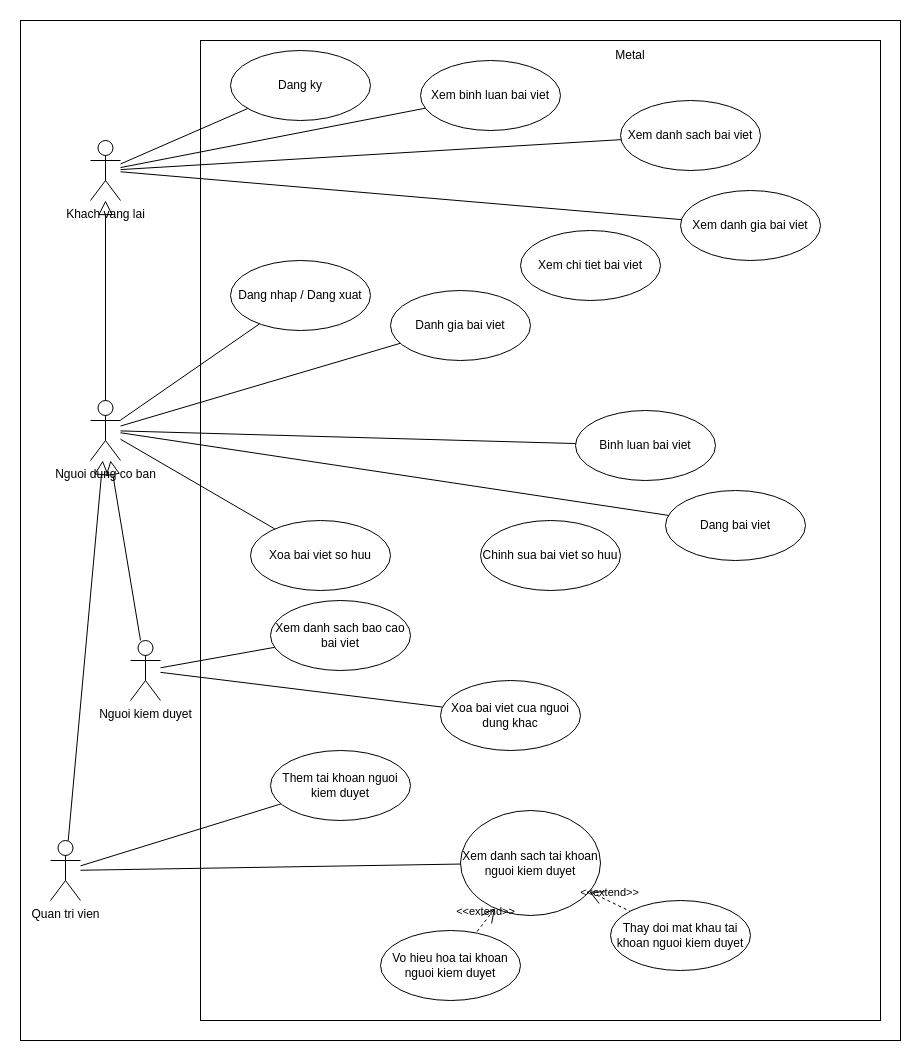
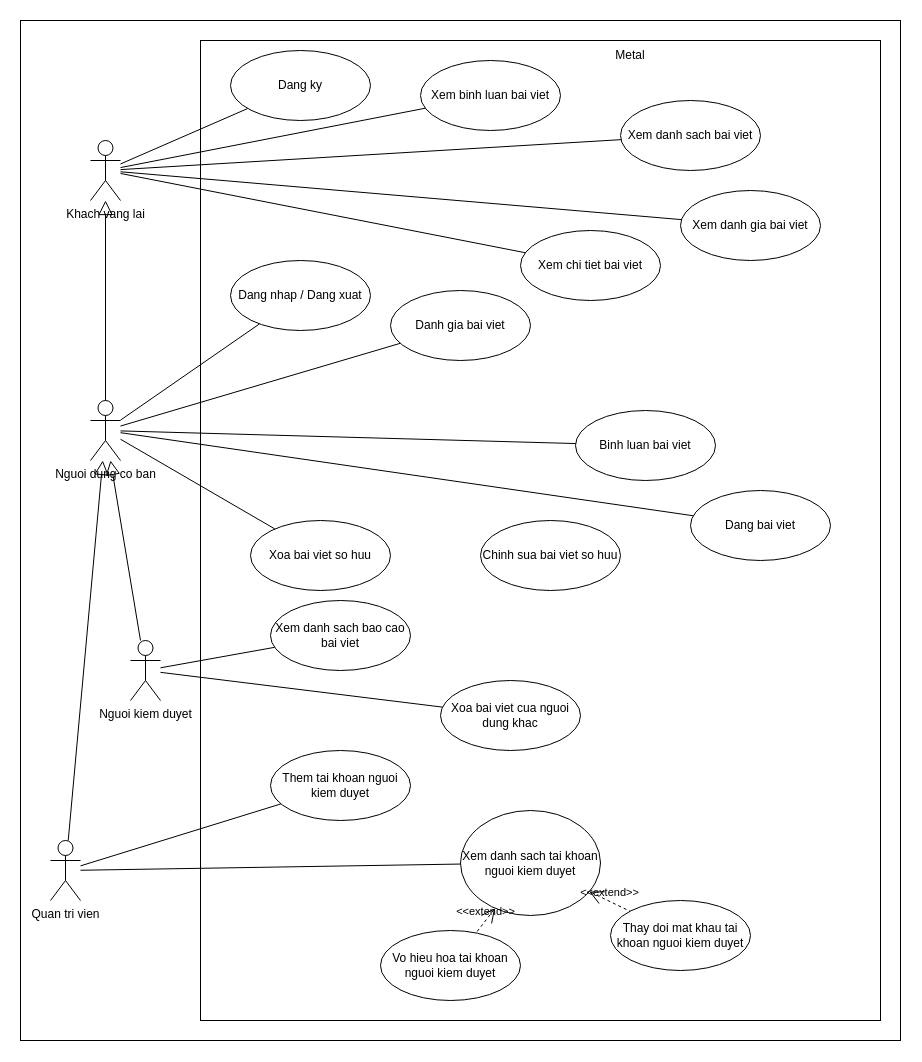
edge "Khach vang lai" -- "Xem chi tiet bai viet": added
node "Dang bai viet": moved (736, 526) -> (761, 526)
